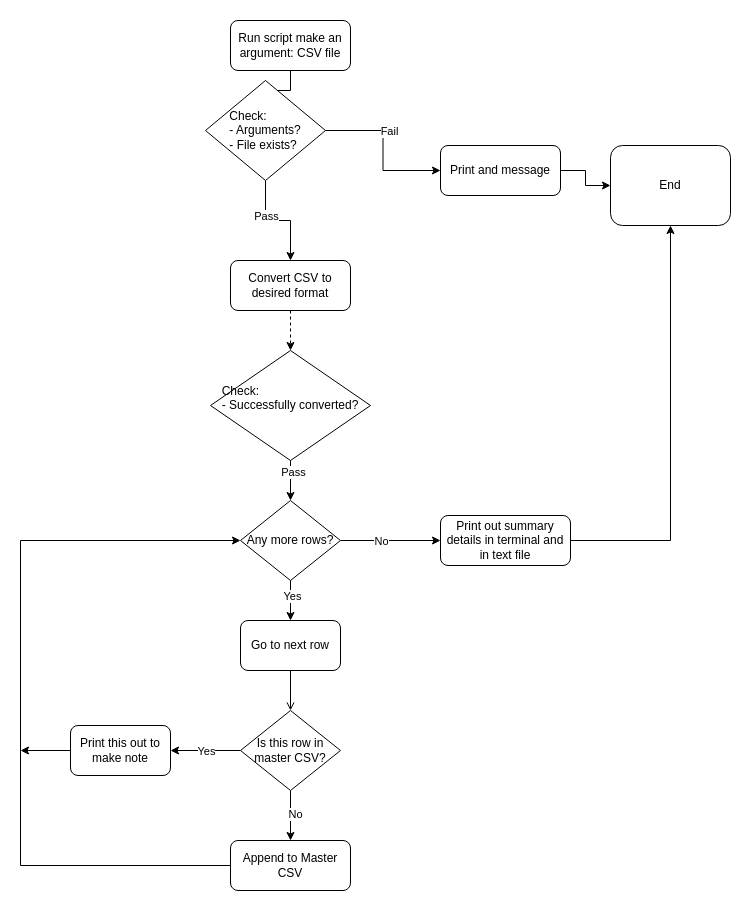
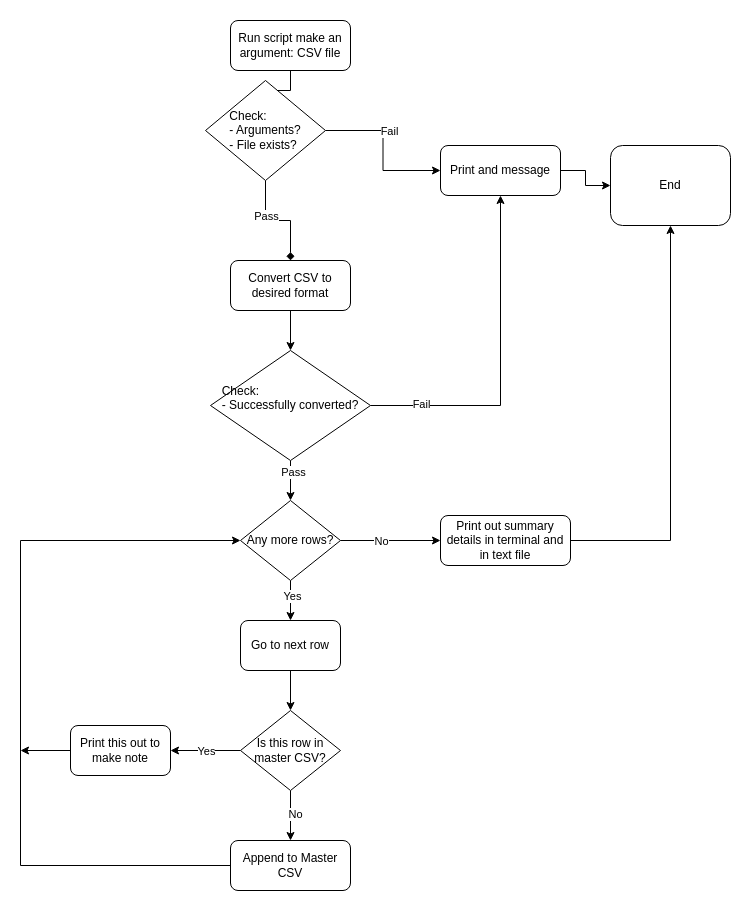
edge "Check: - Arguments? - File exists?" -> "Convert CSV to desired format": arrowhead classic -> diamond
edge "Convert CSV to desired format" -> "Check: - Successfully converted?": style dashed -> solid
edge "Check: - Successfully converted?" -> "Print and message": added, label "Fail"
edge "Go to next row" -> "Is this row in master CSV?": arrowhead open -> classic
